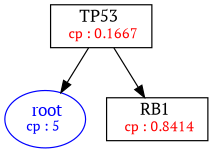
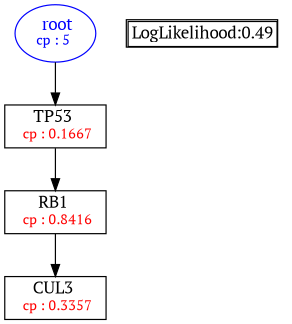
node "LogLikelihood:0.49": added
edge "TP53" -> "root": reversed
node "RB1": text "cp : 0.8414" -> "cp : 0.8416"
node "CUL3": added
